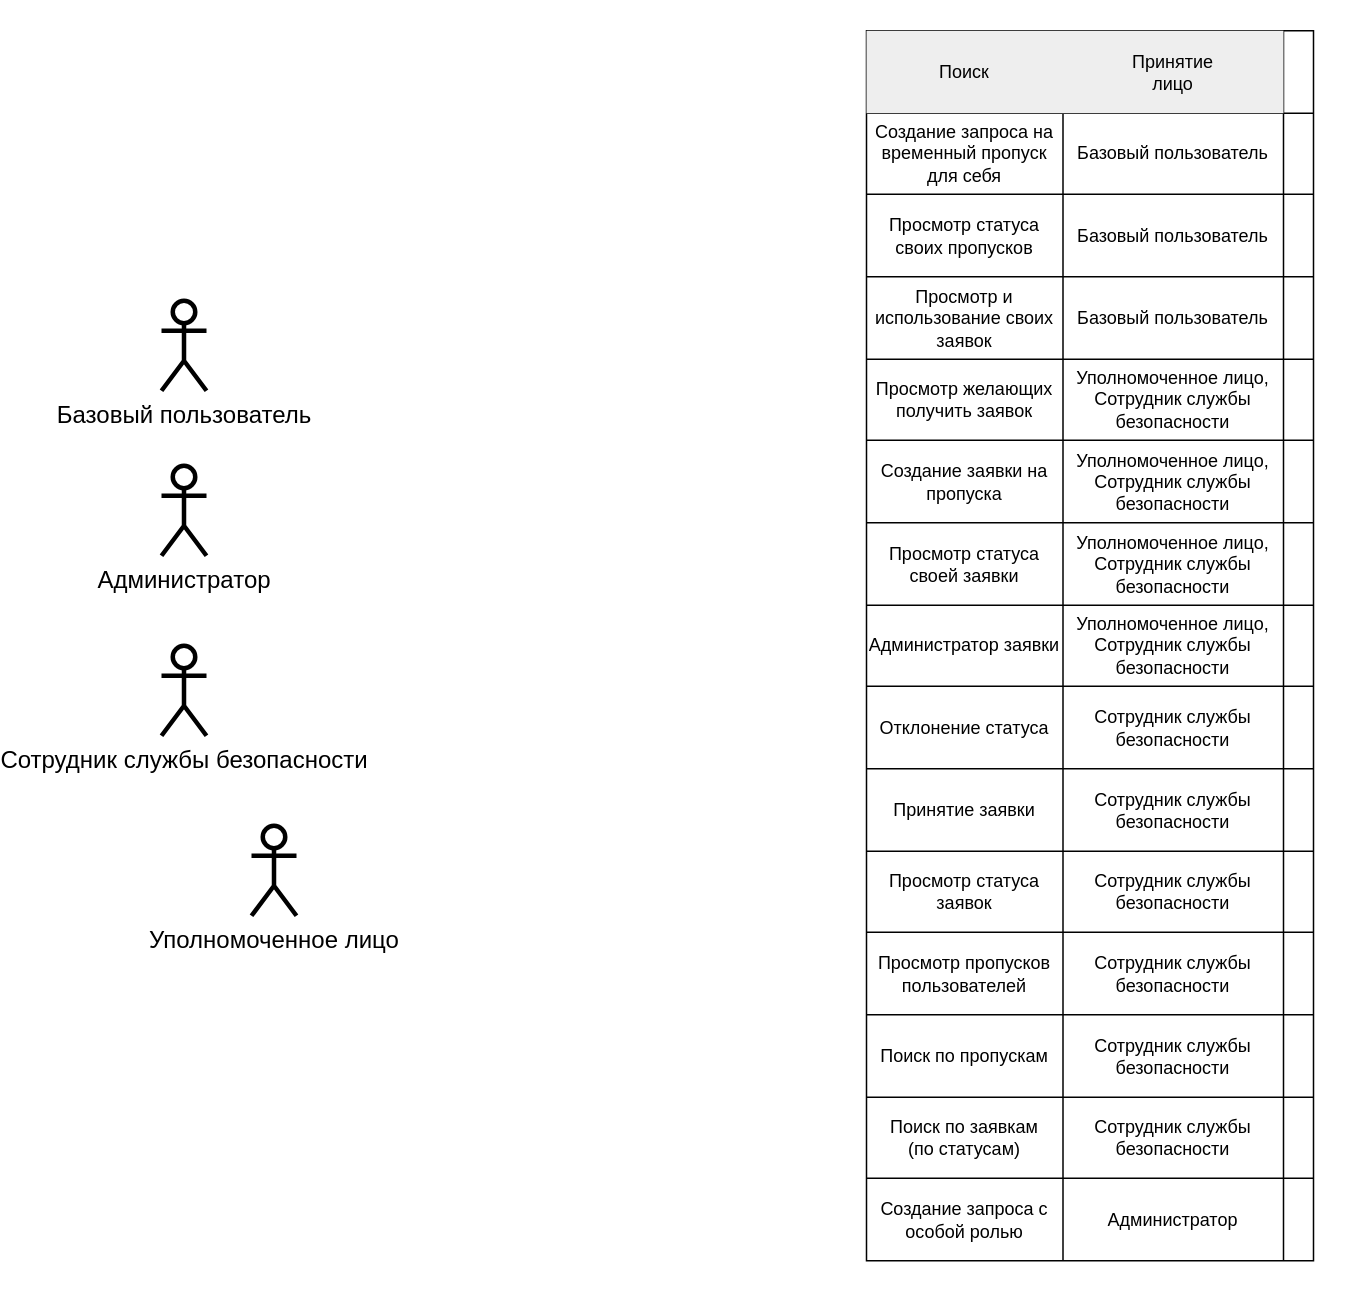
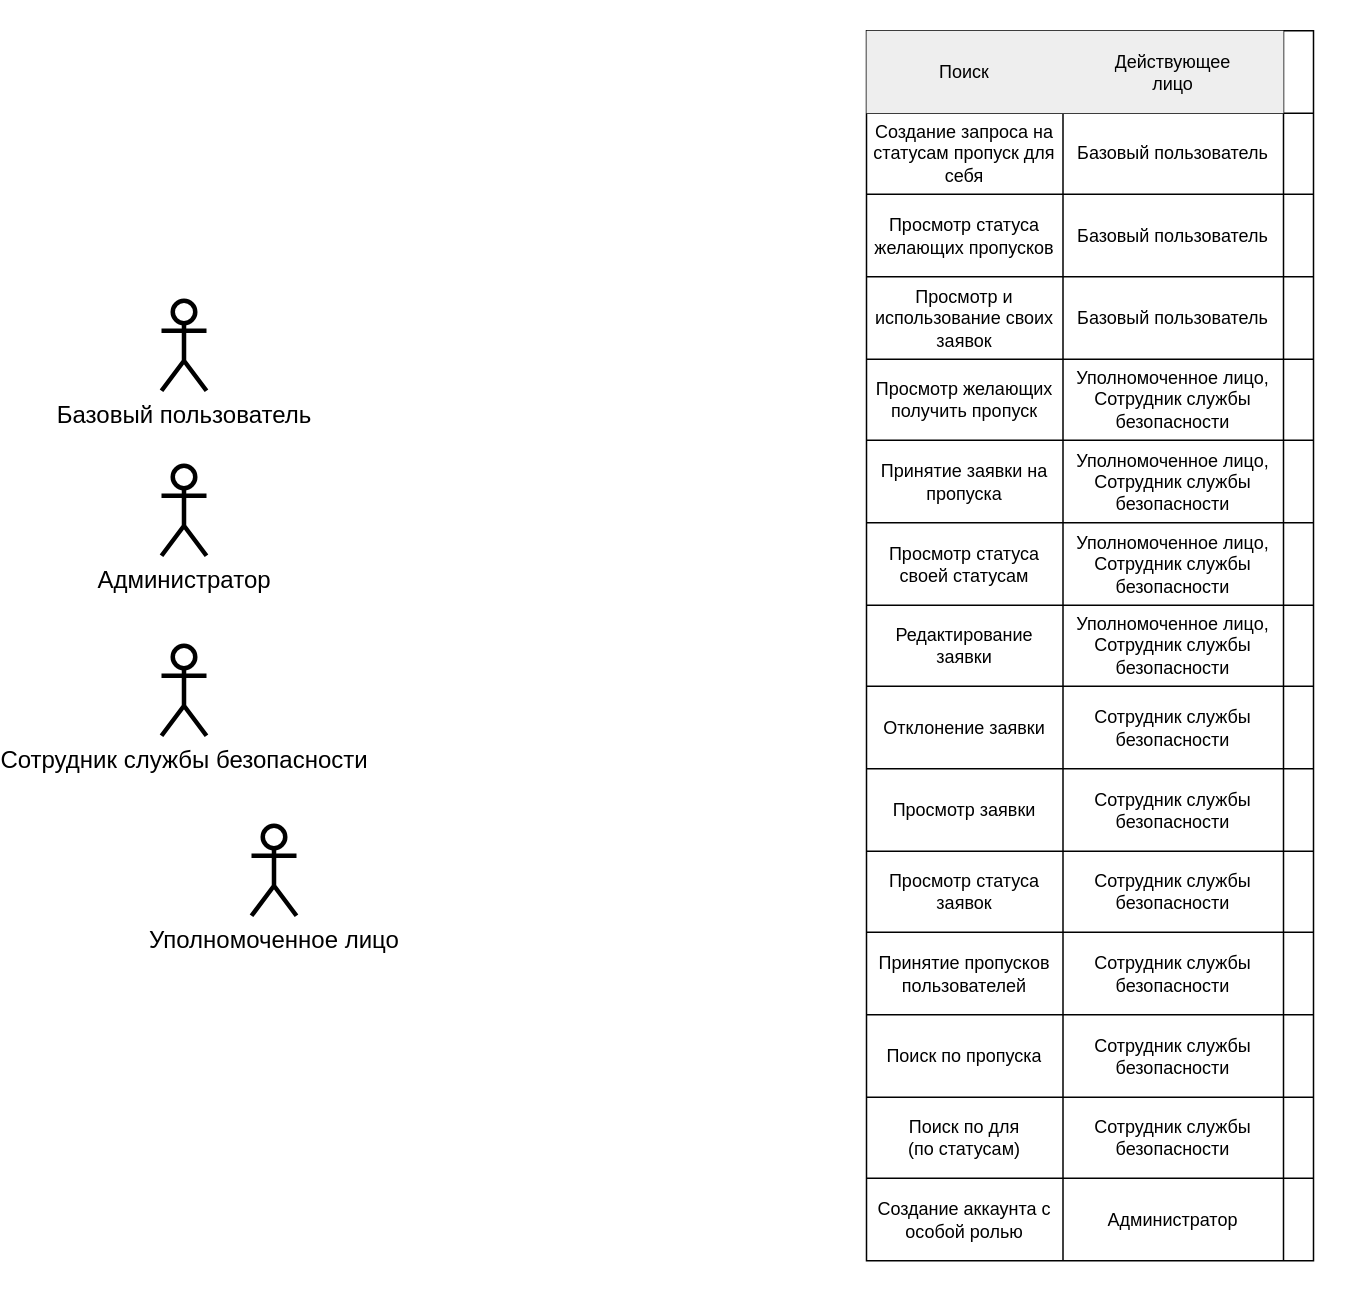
node "Принятие лицо": label "Принятие лицо" -> "Действующее лицо"
node "Создание запроса на временный пропуск для себя": label "Создание запроса на временный пропуск для себя" -> "Создание запроса на статусам пропуск для себя"
node "Просмотр статуса своих пропусков": label "Просмотр статуса своих пропусков" -> "Просмотр статуса желающих пропусков"
node "Просмотр желающих получить заявок": label "Просмотр желающих получить заявок" -> "Просмотр желающих получить пропуск"
node "Создание заявки на пропуска": label "Создание заявки на пропуска" -> "Принятие заявки на пропуска"
node "Просмотр статуса своей заявки": label "Просмотр статуса своей заявки" -> "Просмотр статуса своей статусам"
node "Администратор заявки": label "Администратор заявки" -> "Редактирование заявки"
node "Отклонение статуса": label "Отклонение статуса" -> "Отклонение заявки"
node "Принятие заявки": label "Принятие заявки" -> "Просмотр заявки"
node "Просмотр пропусков пользователей": label "Просмотр пропусков пользователей" -> "Принятие пропусков пользователей"
node "Поиск по пропускам": label "Поиск по пропускам" -> "Поиск по пропуска"
node "Поиск по заявкам (по статусам)": label "Поиск по заявкам (по статусам)" -> "Поиск по для (по статусам)"
node "Создание запроса с особой ролью": label "Создание запроса с особой ролью" -> "Создание аккаунта с особой ролью"
